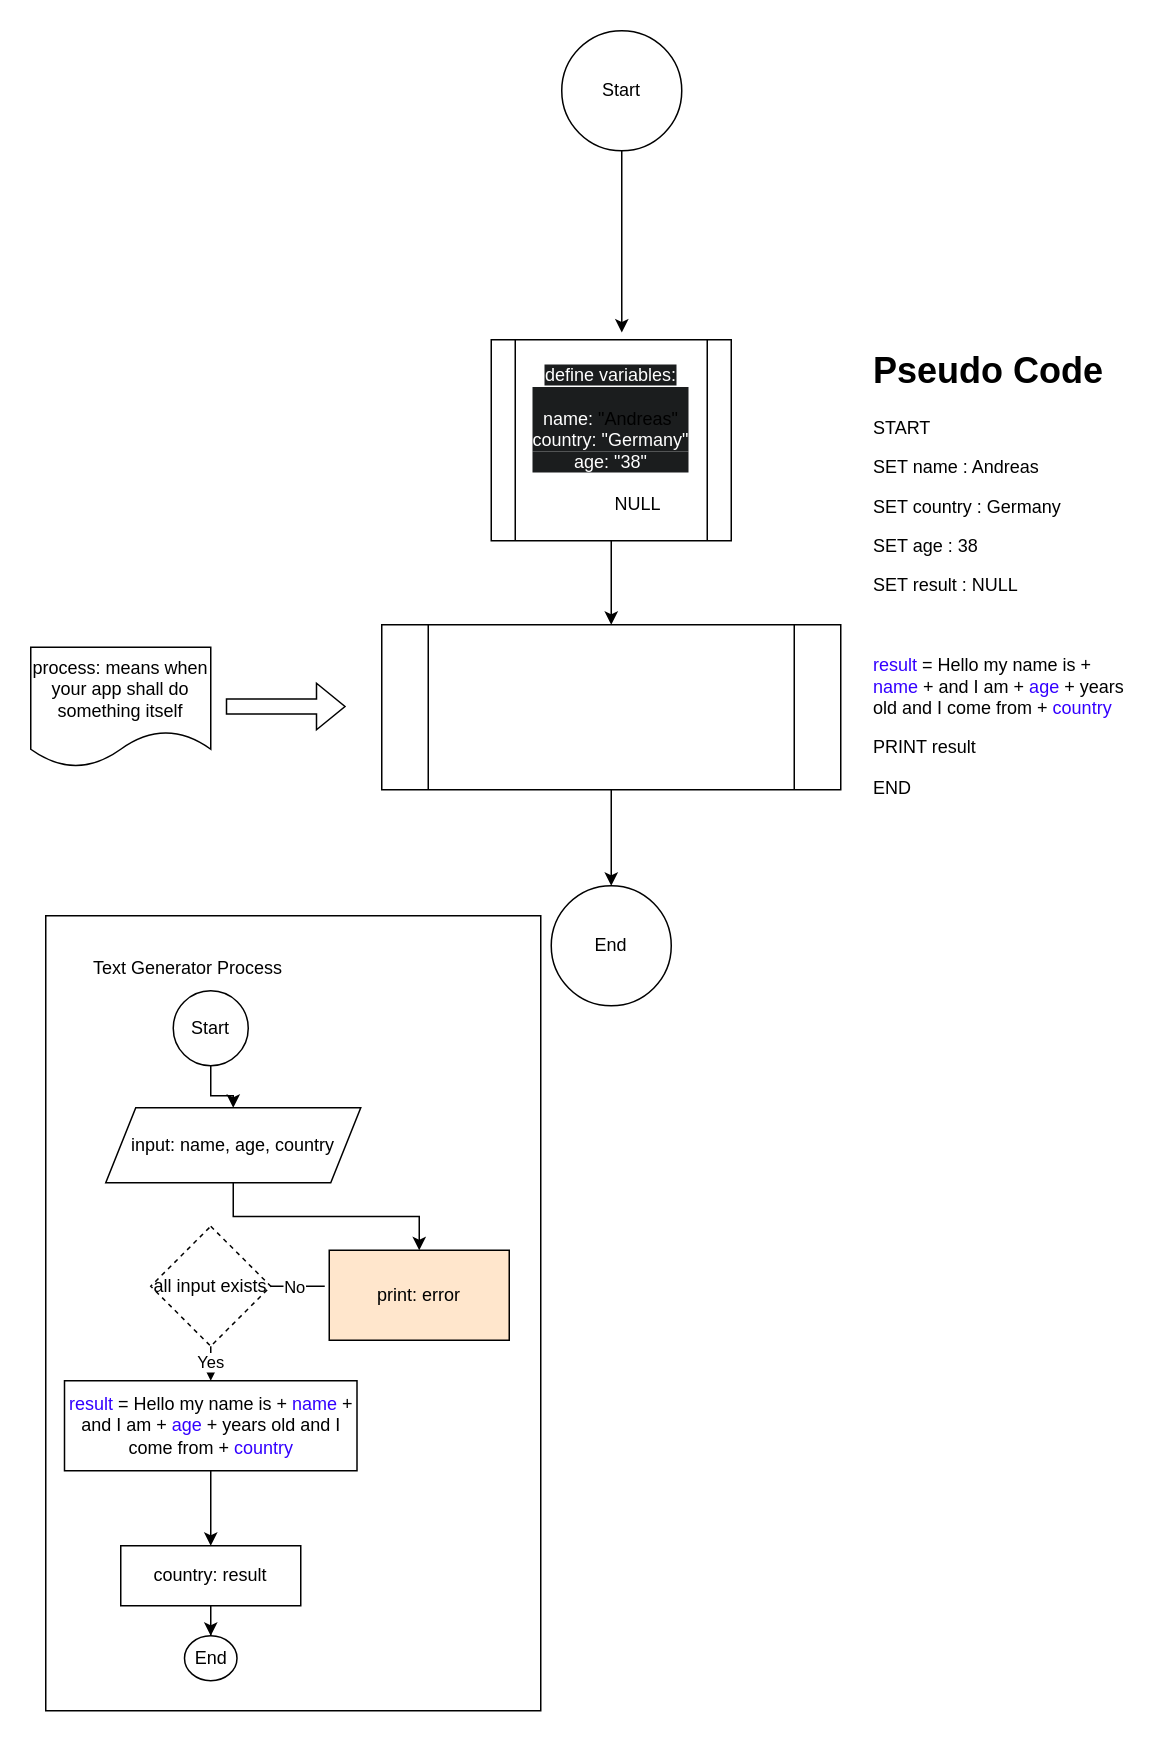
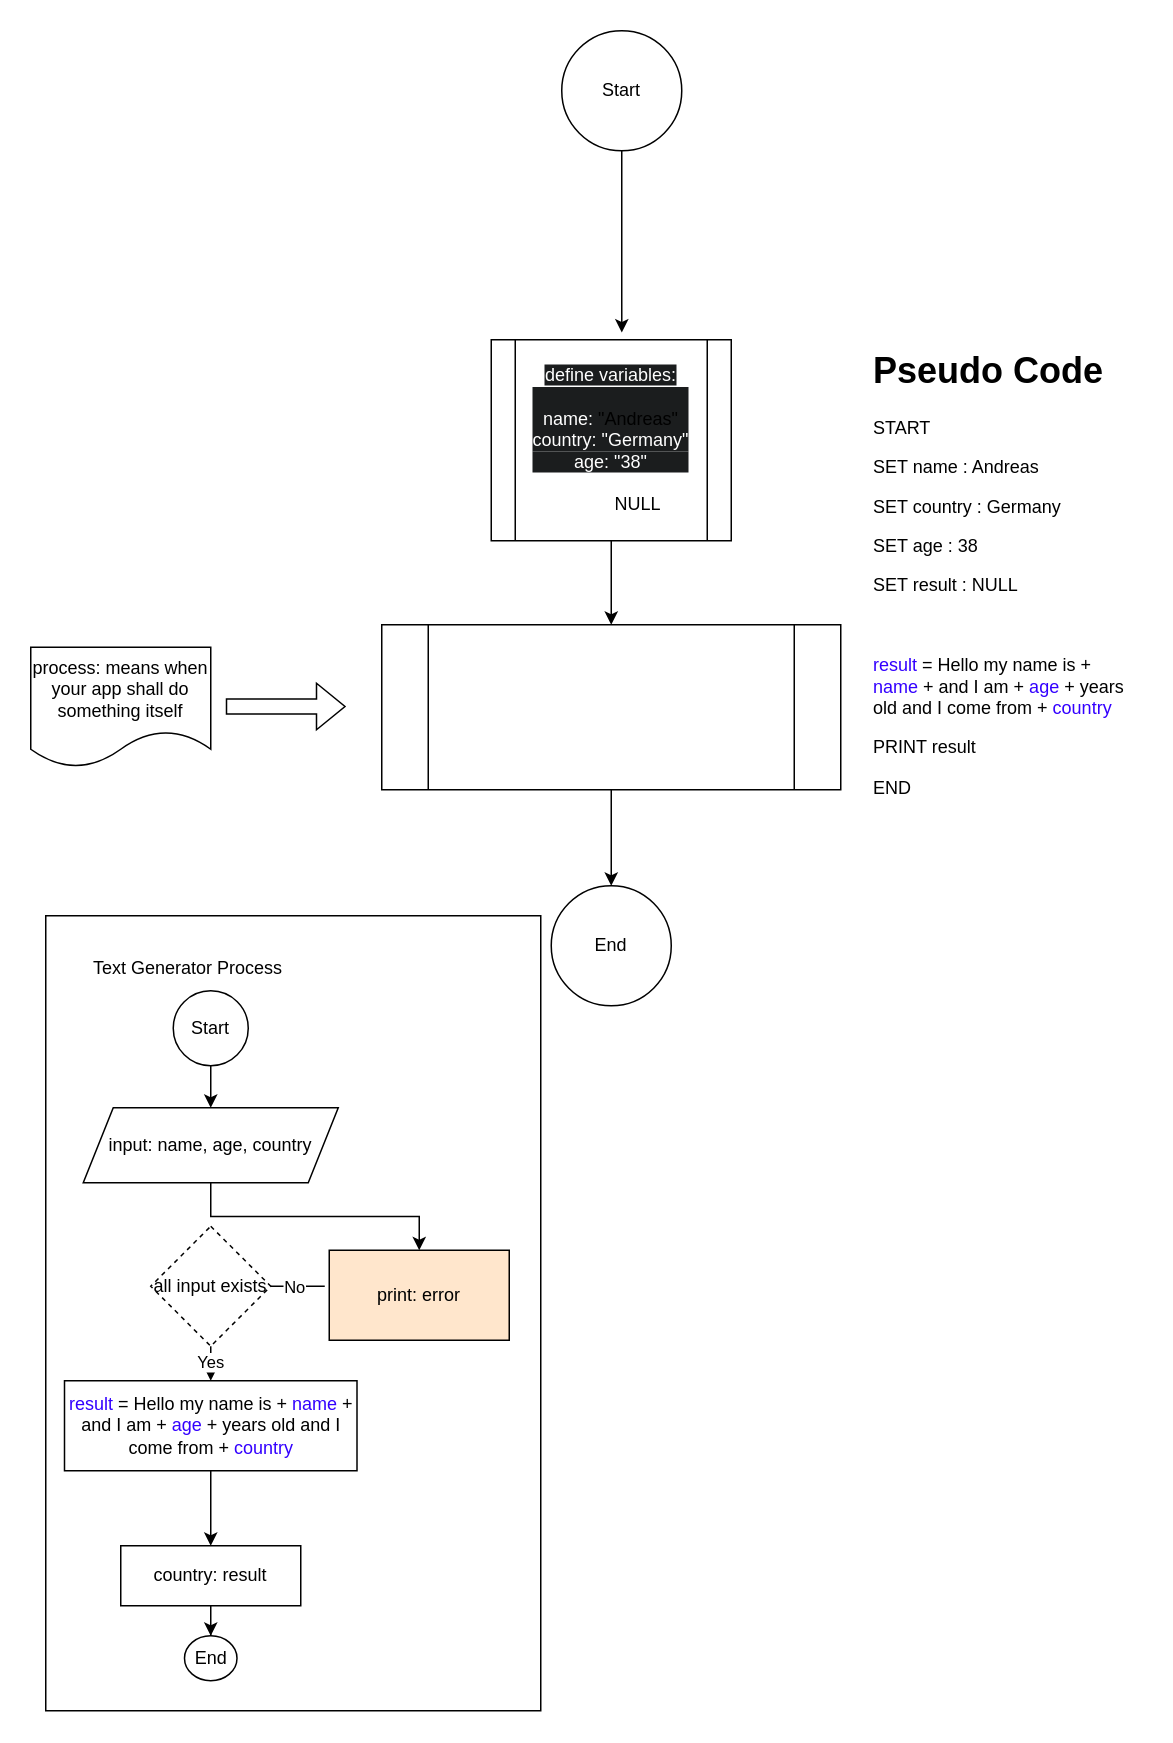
node "input: name, age, country": moved (233, 1145) -> (211, 1145)
